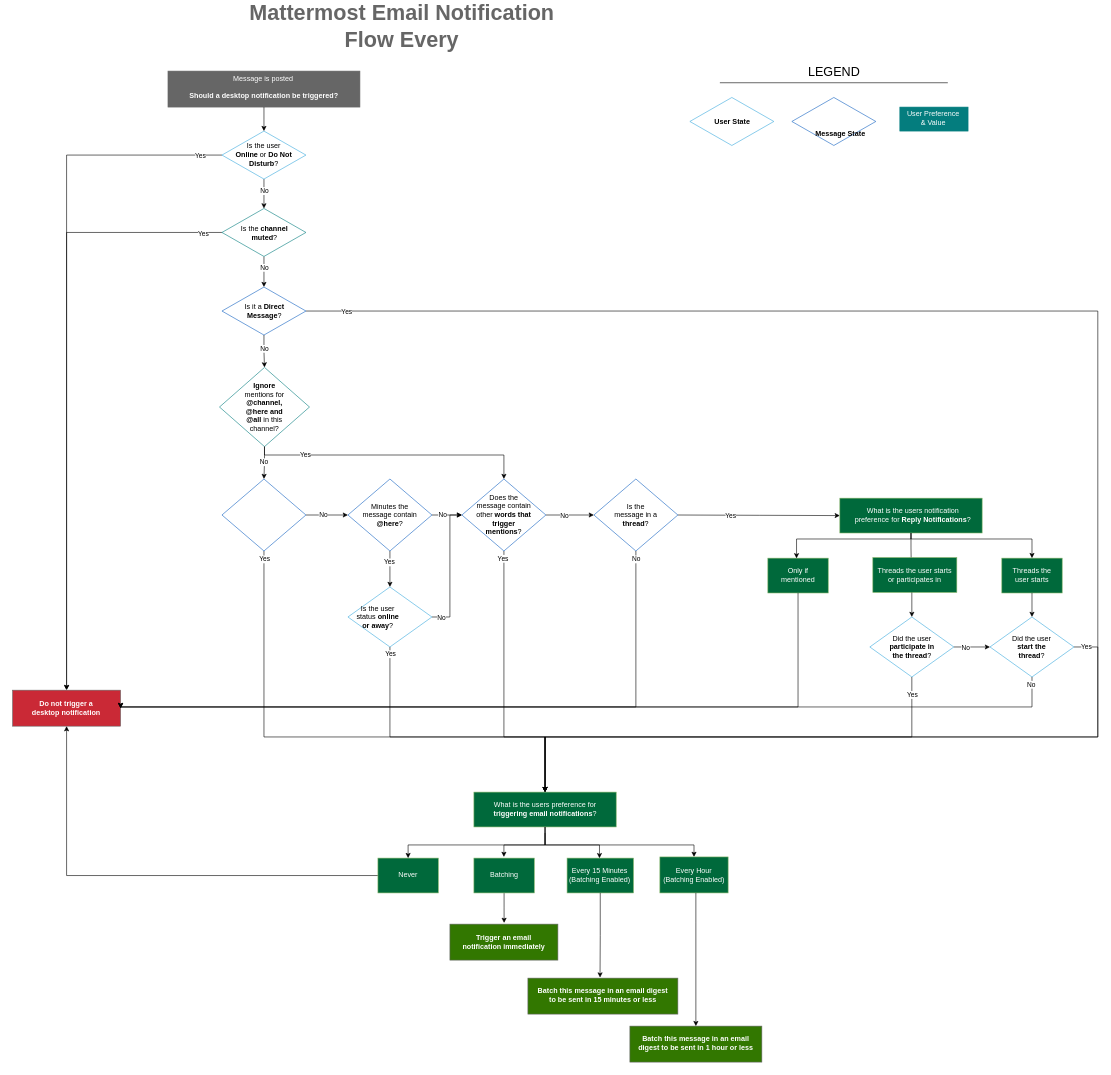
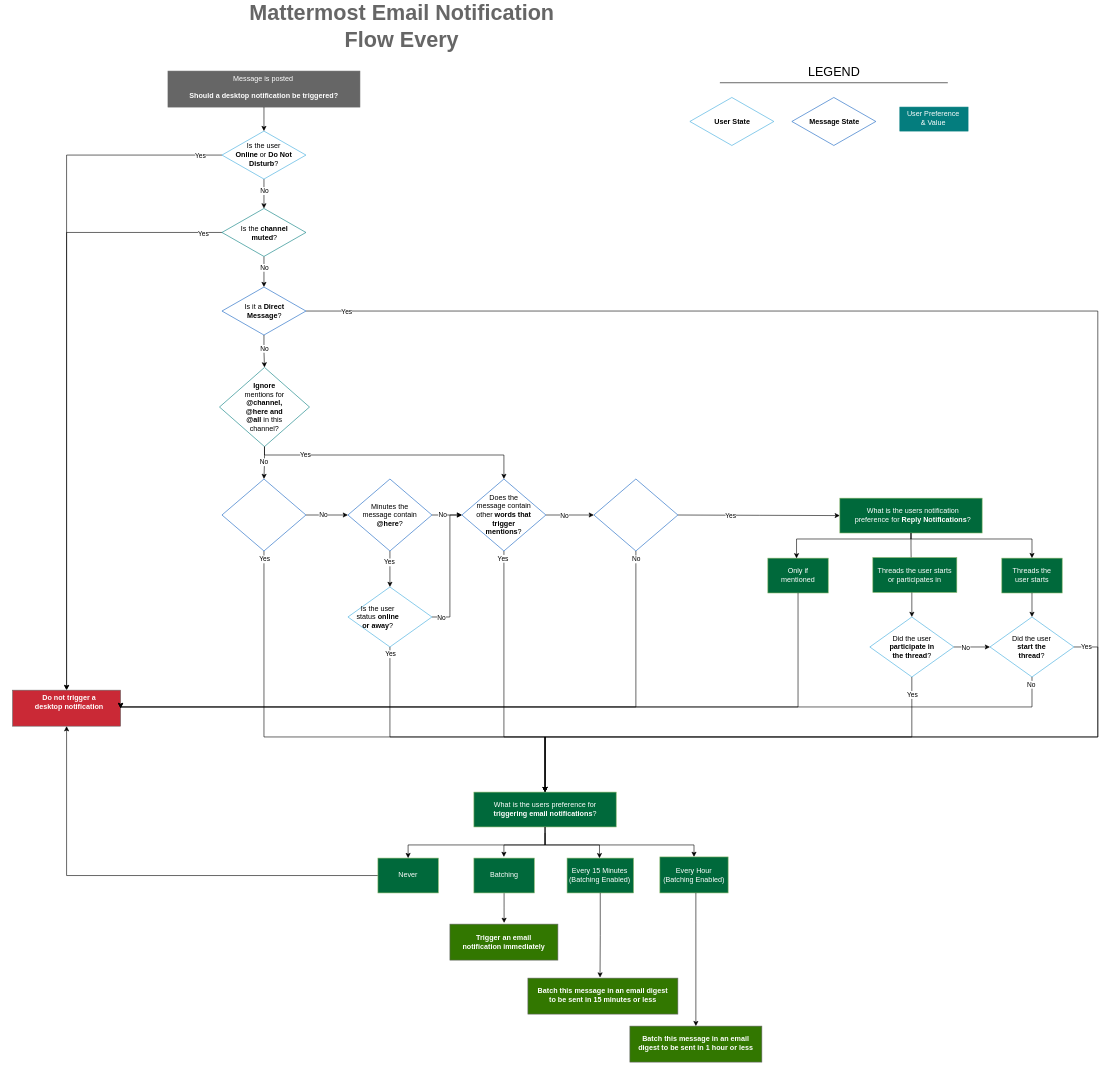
node "Message State": moved (840, 134) -> (834, 122)
node "Is the message in a thread?": removed
node "Do not trigger a desktop notification": moved (66, 708) -> (69, 702)
